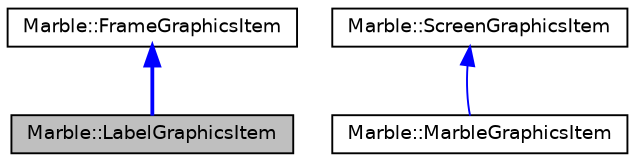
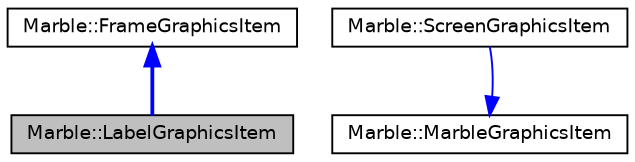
edge "Marble::MarbleGraphicsItem" -> "Marble::ScreenGraphicsItem": reversed
